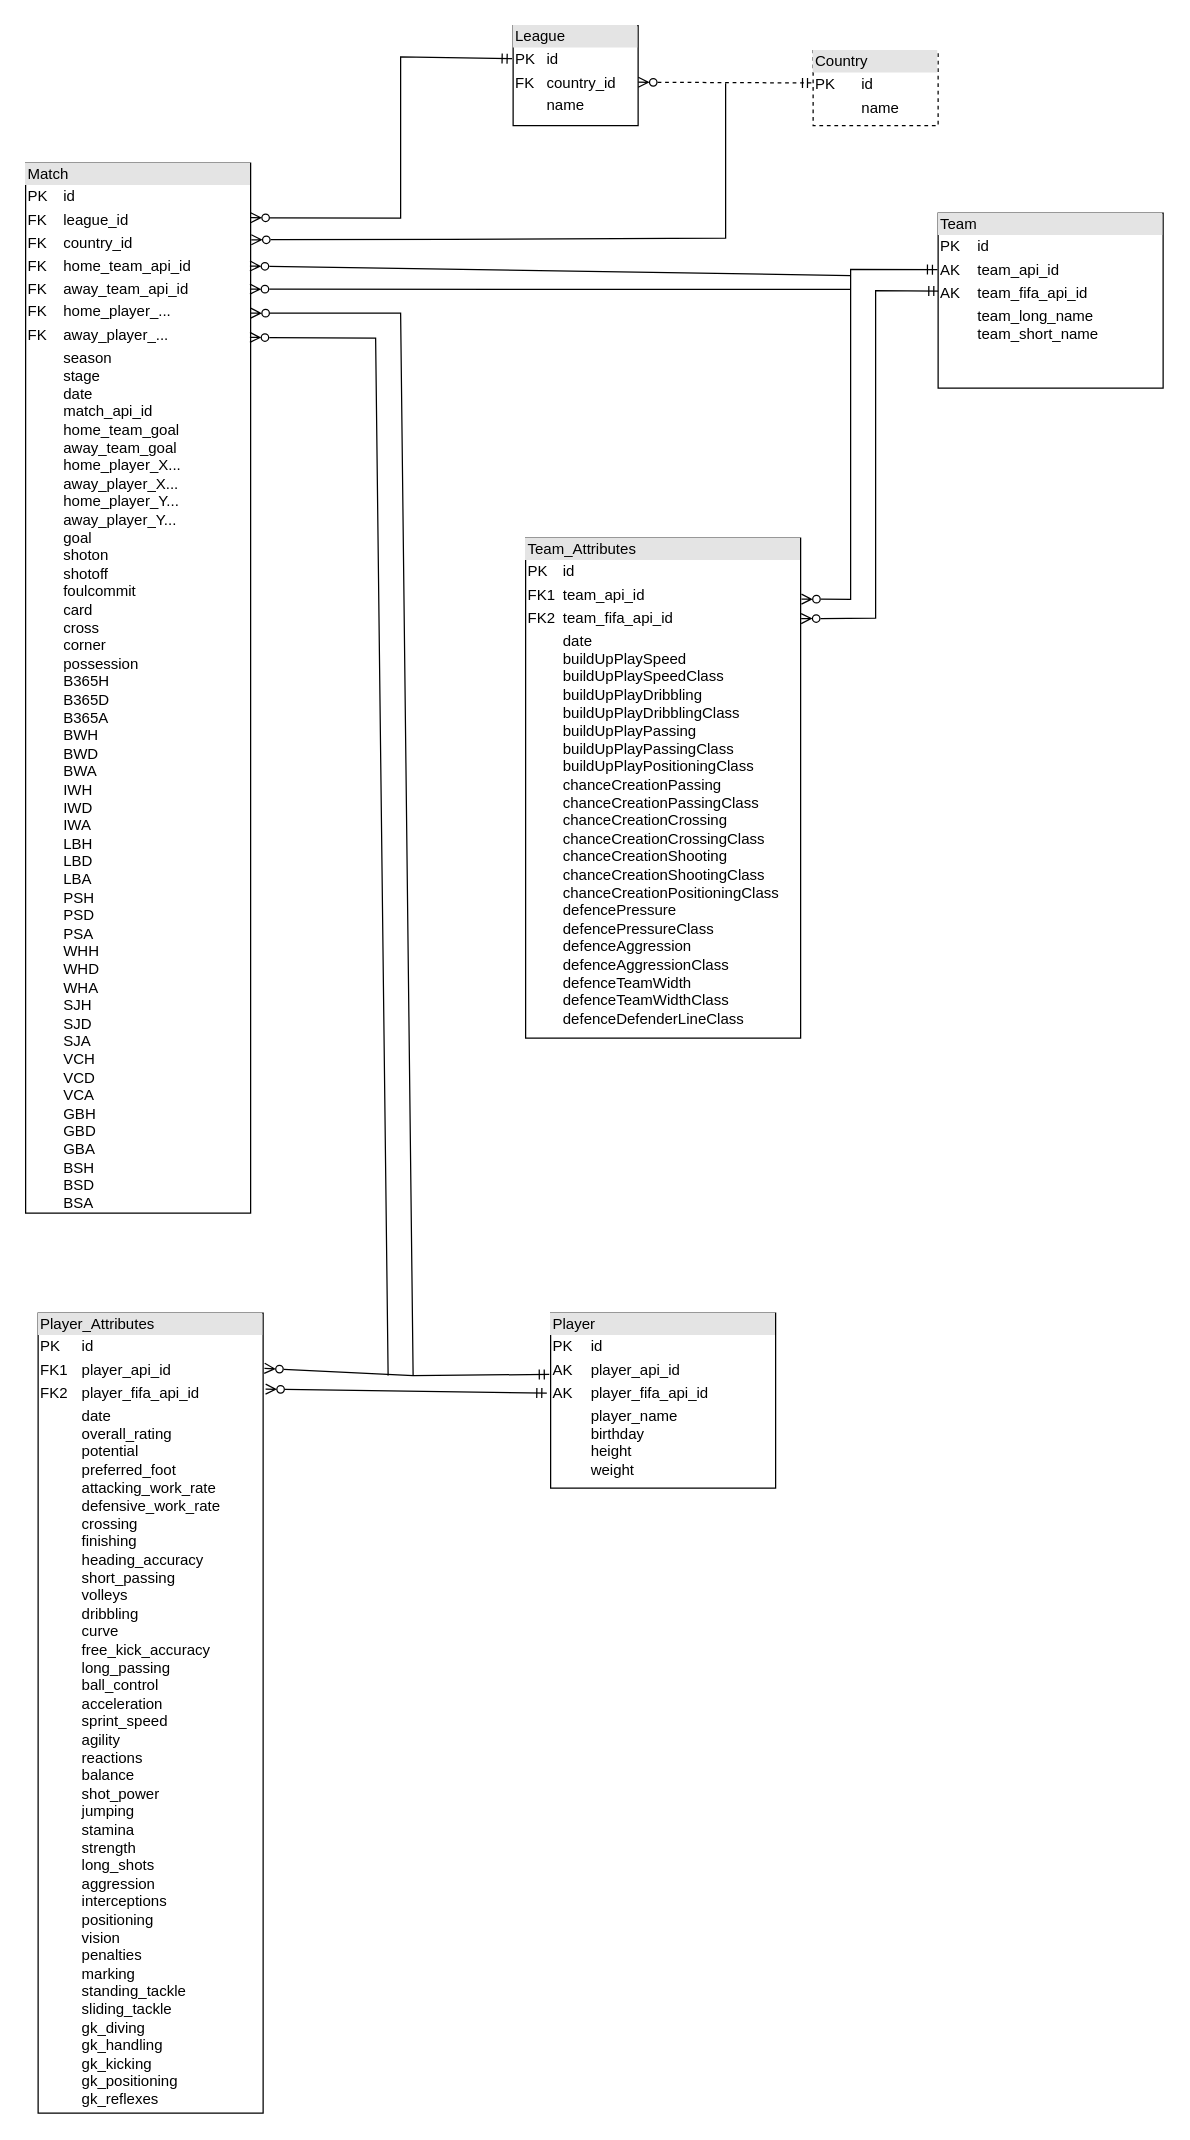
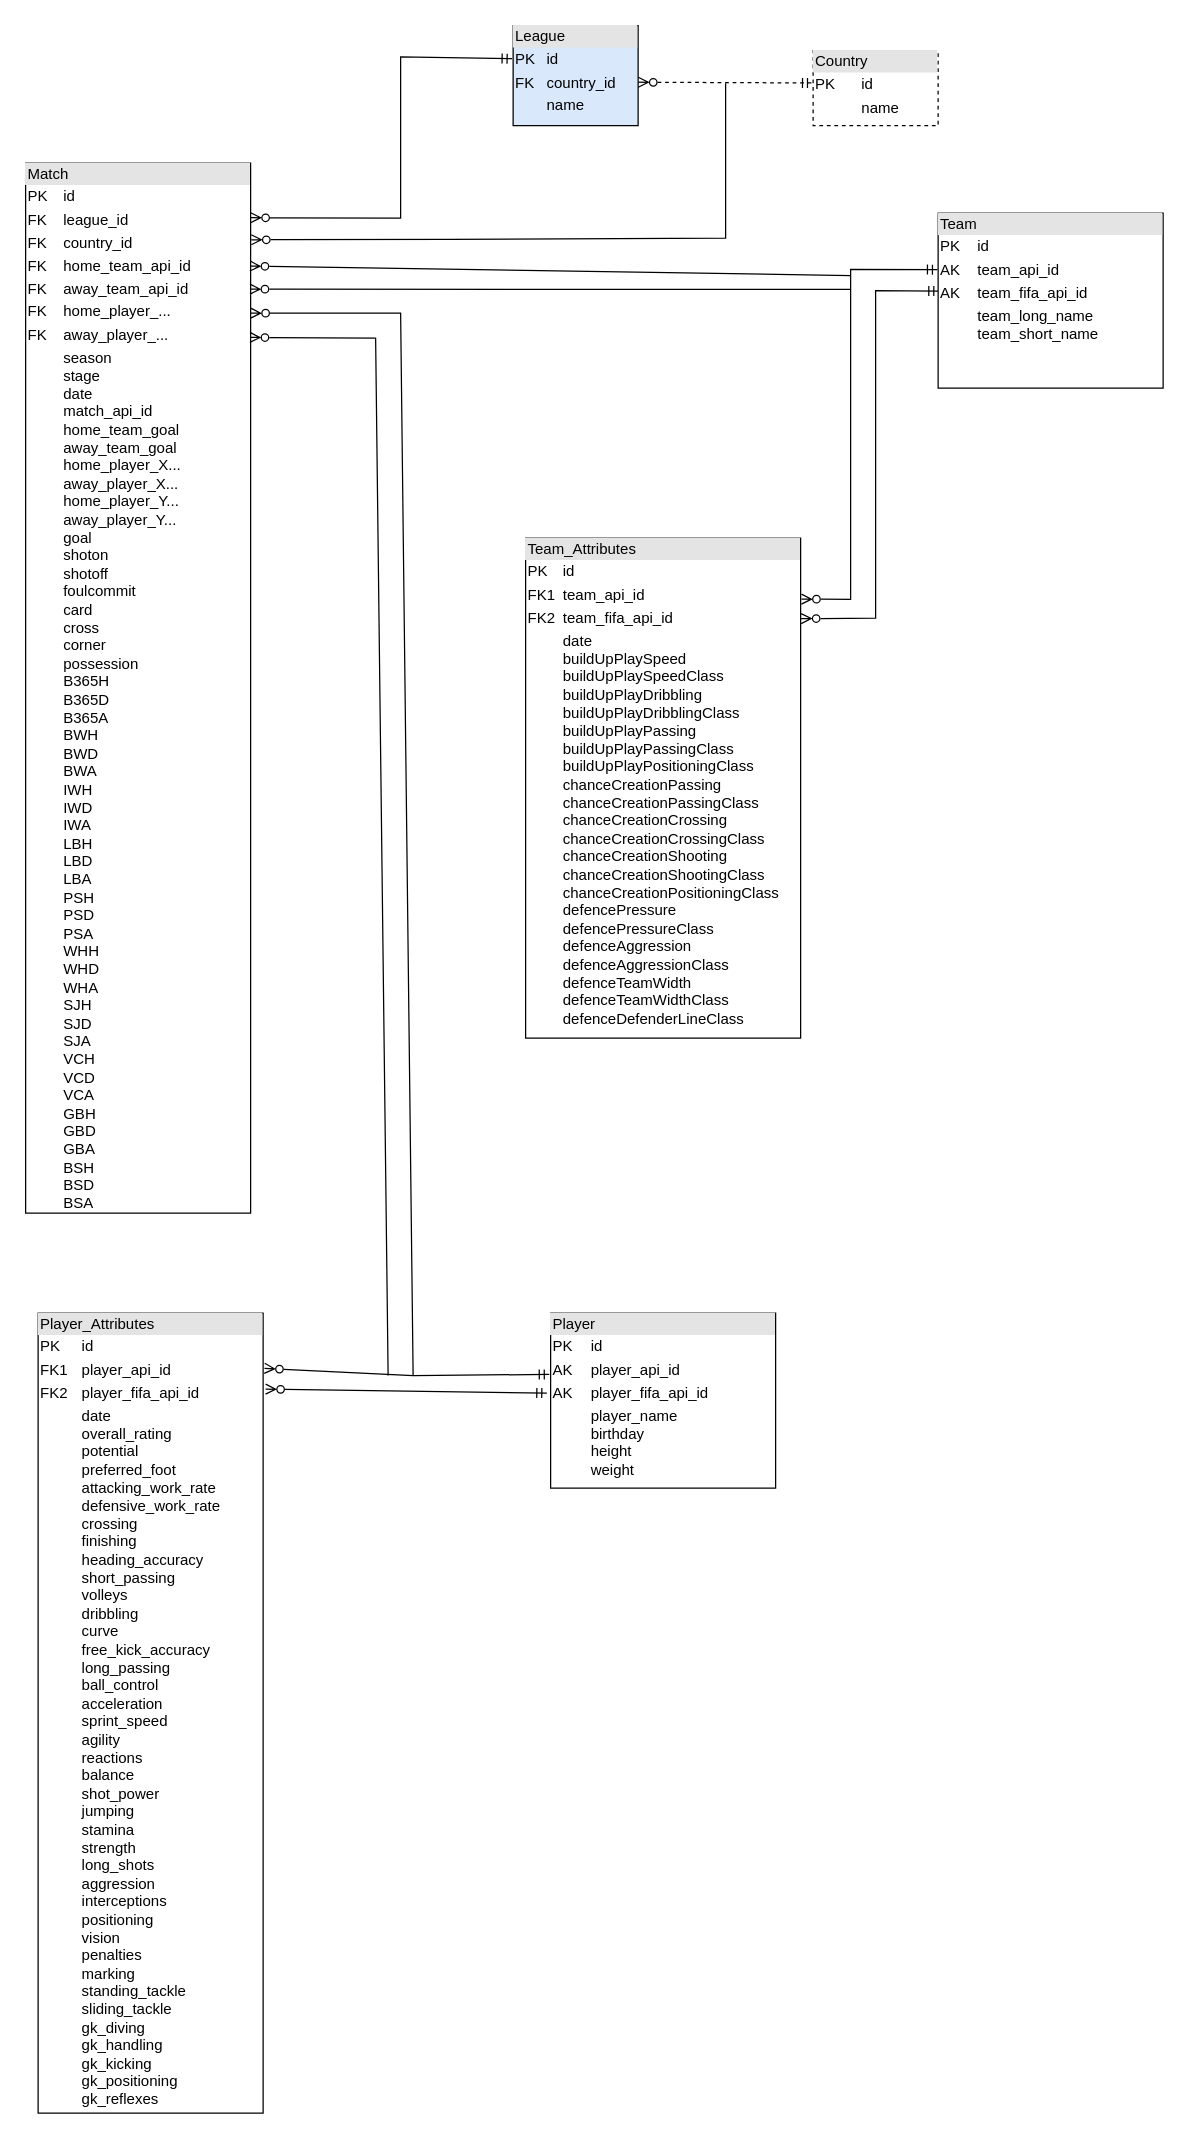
node "League PK id FK country_id name": fillcolor #ffffff -> #dae8fc
